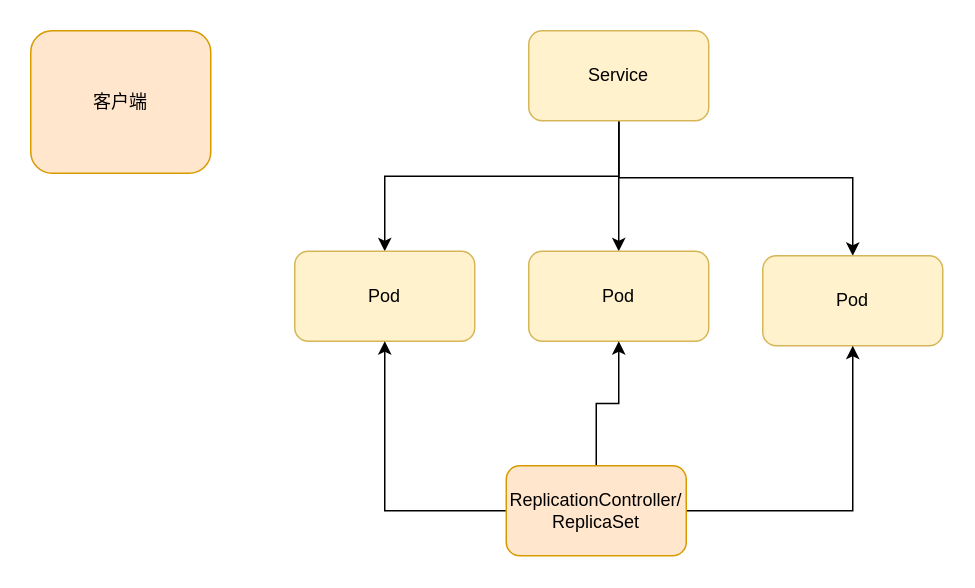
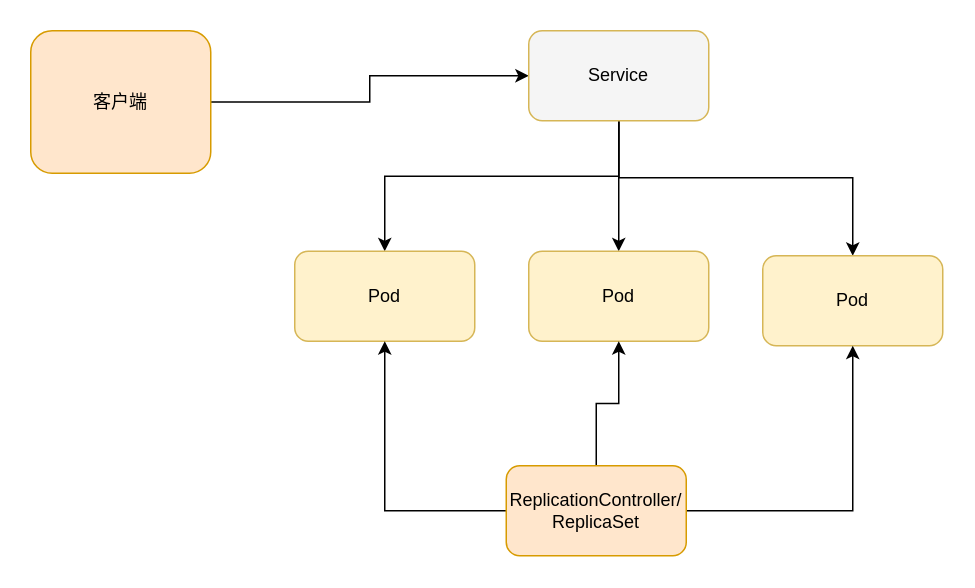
node "Service": fillcolor #fff2cc -> #f5f5f5
edge "客户端" -> "Service": added
